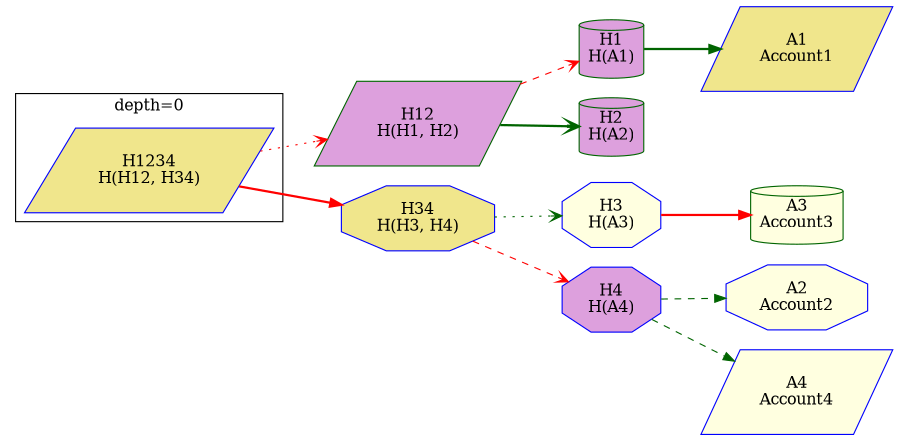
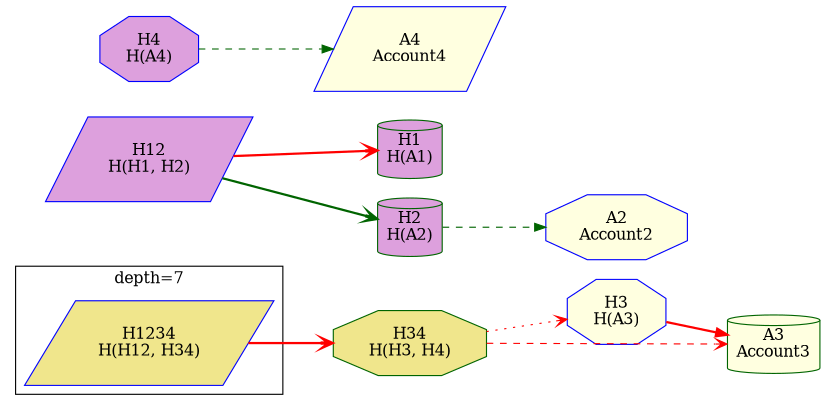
node "A1 Account1": removed
edge "H12 H(H1, H2)" -> "H1 H(A1)": style dashed -> bold
cluster "depth=0": label "depth=0" -> "depth=7"
node "H12 H(H1, H2)": color darkgreen -> blue
edge "H1234 H(H12, H34)" -> "H12 H(H1, H2)": removed
edge "H1234 H(H12, H34)" -> "H34 H(H3, H4)": arrowhead normal -> vee
edge "H34 H(H3, H4)" -> "H3 H(A3)": color darkgreen -> red
node "H34 H(H3, H4)": color blue -> darkgreen
edge "H34 H(H3, H4)" -> "H4 H(A4)": now "H34 H(H3, H4)" -> "A3 Account3"
edge "H4 H(A4)" -> "A2 Account2": now "H2 H(A2)" -> "A2 Account2"
